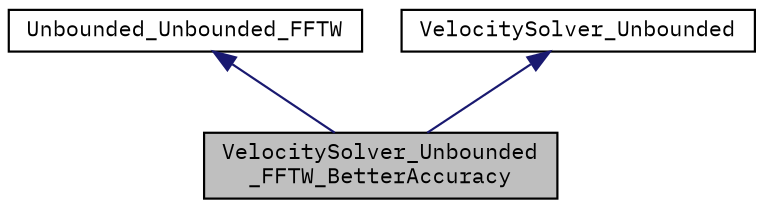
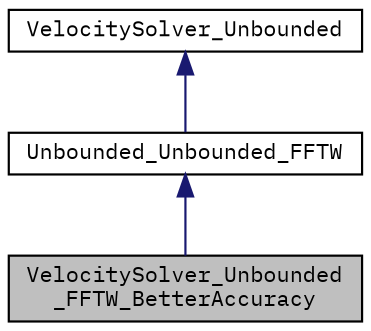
edge "VelocitySolver_Unbounded _FFTW_BetterAccuracy" -> "VelocitySolver_Unbounded": now "Unbounded_Unbounded_FFTW" -> "VelocitySolver_Unbounded"
